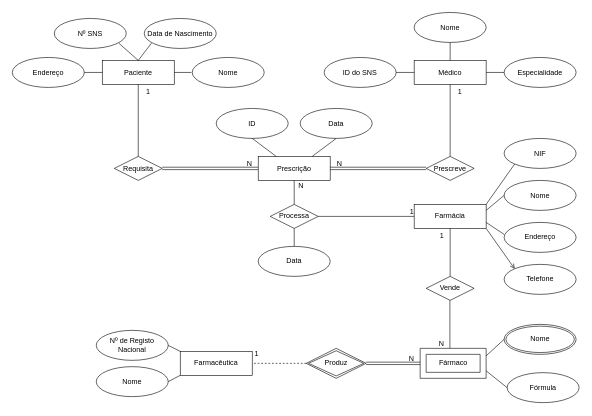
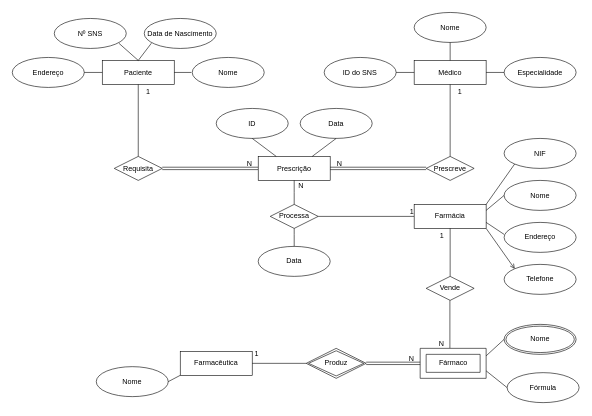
node "Nº de Registo Nacional": removed
edge "Nº de Registo Nacional" -- "Farmacêutica": removed
edge "Farmacêutica" -- "Produz": style dashed -> solid
